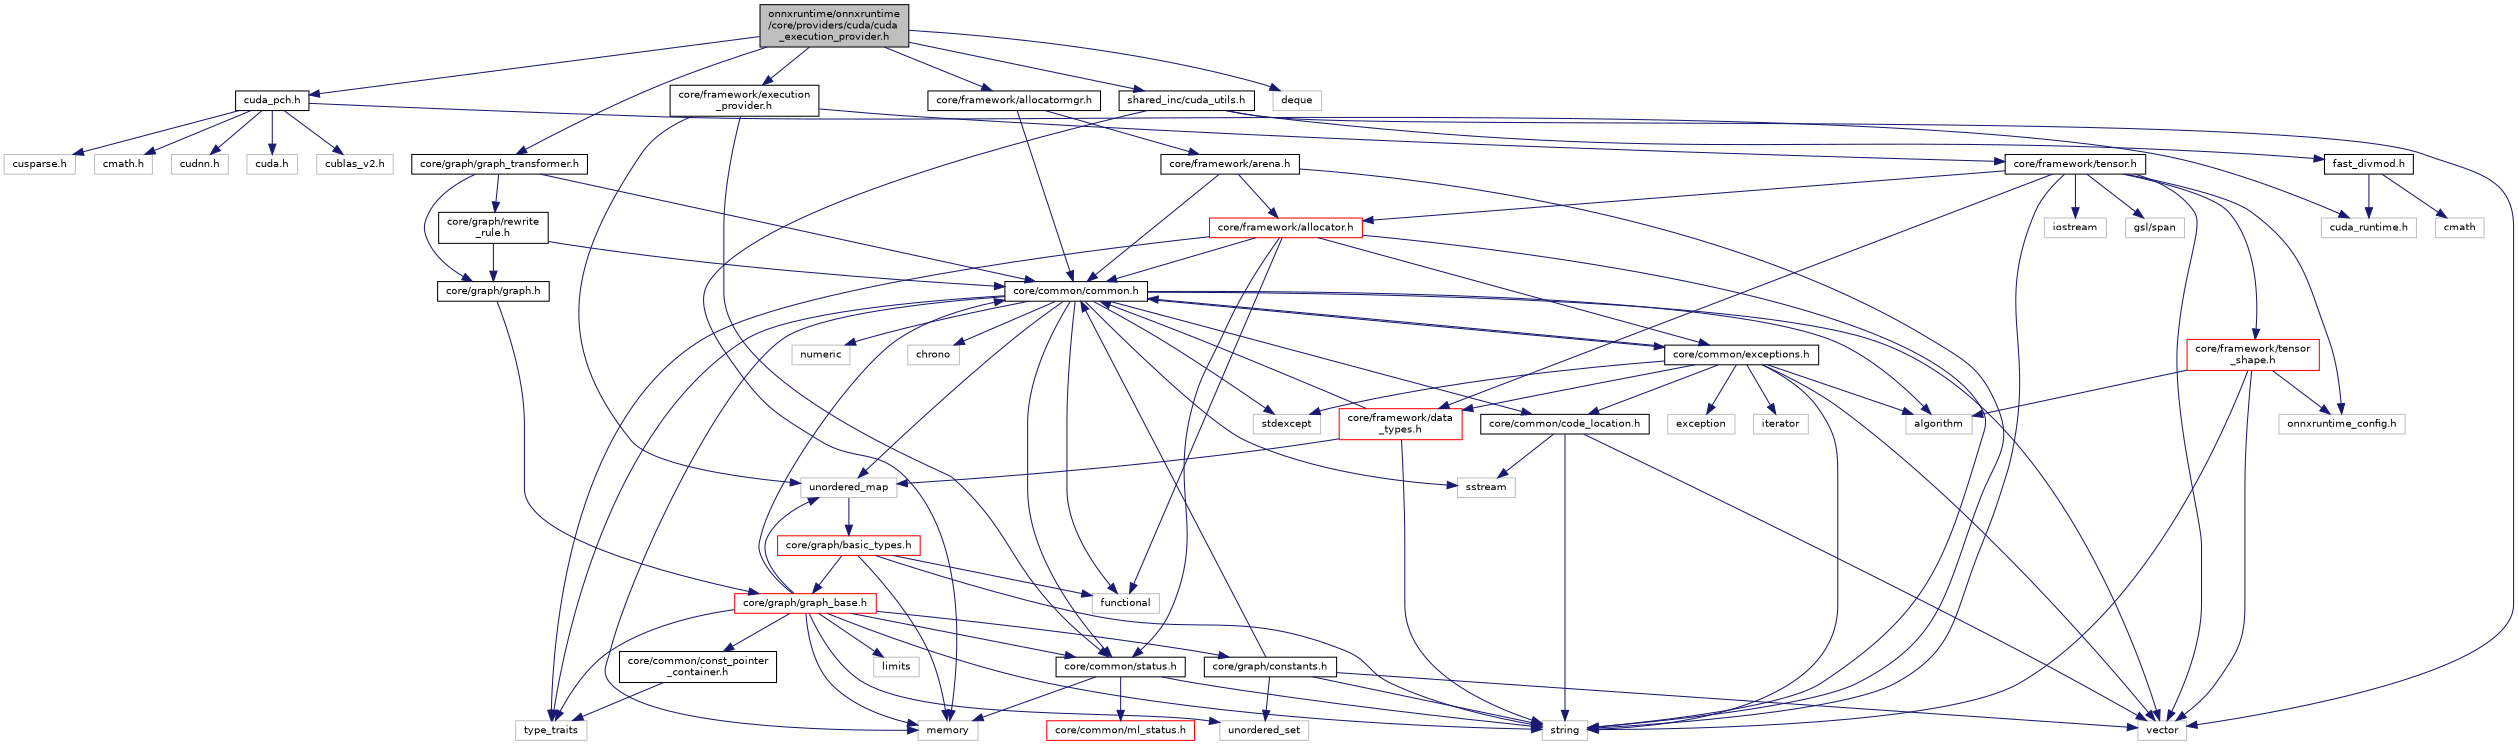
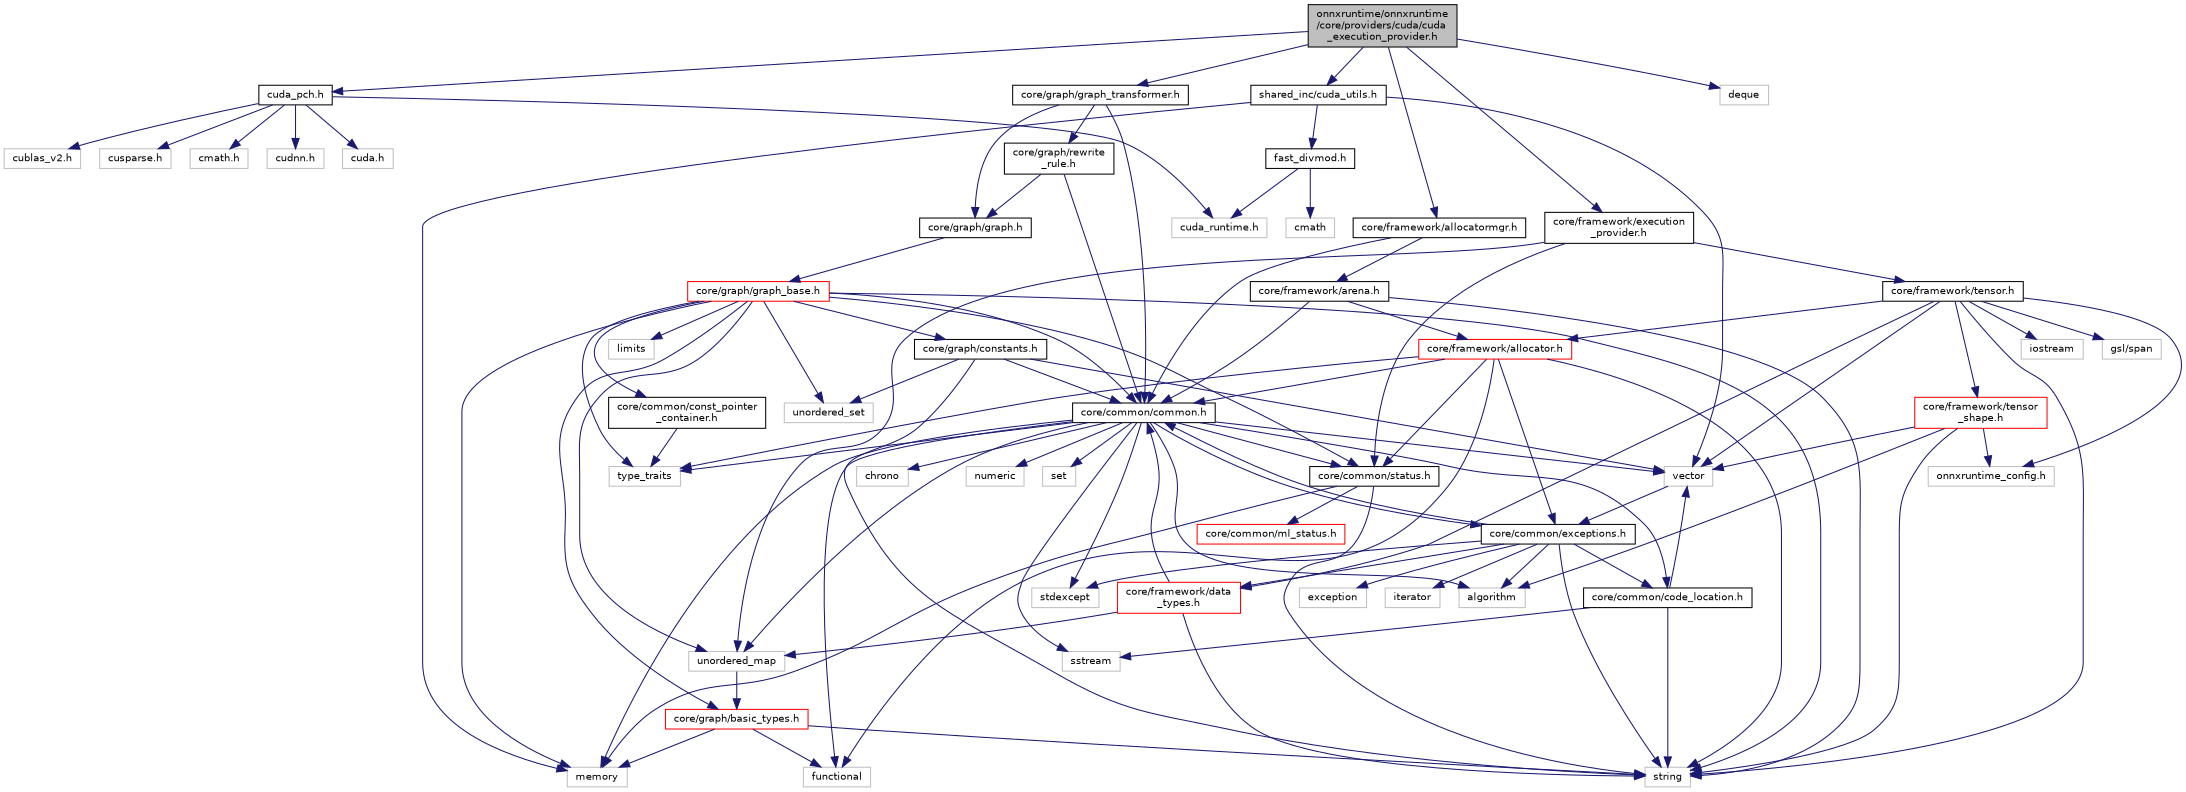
node "set": added
edge "core/common/exceptions.h" -> "vector": reversed
edge "core/graph/basic_types.h" -> "core/graph/graph_base.h": reversed
